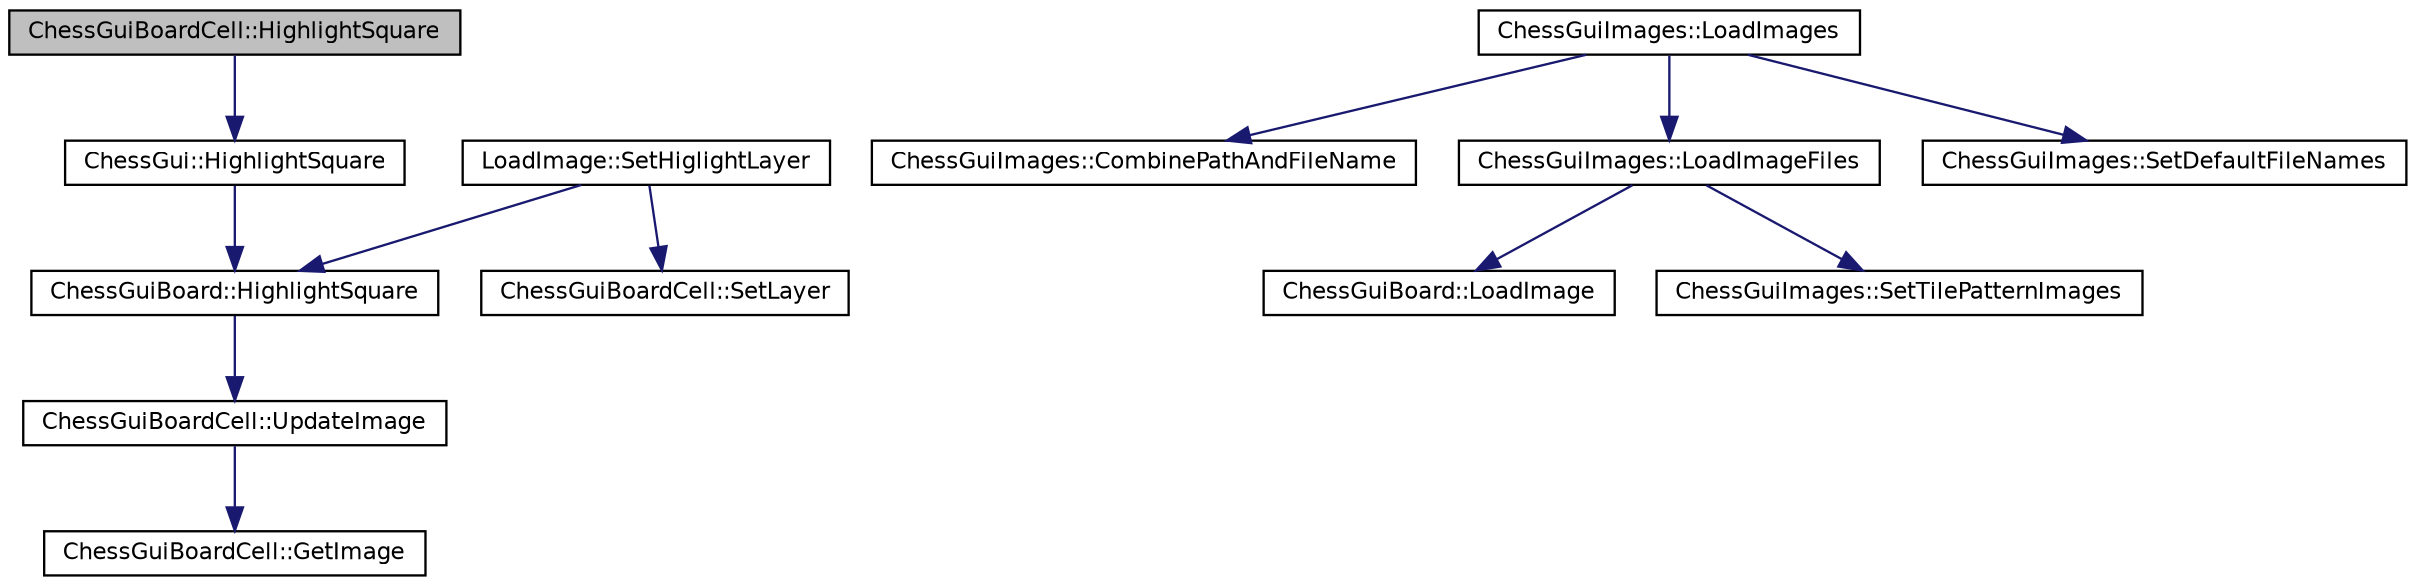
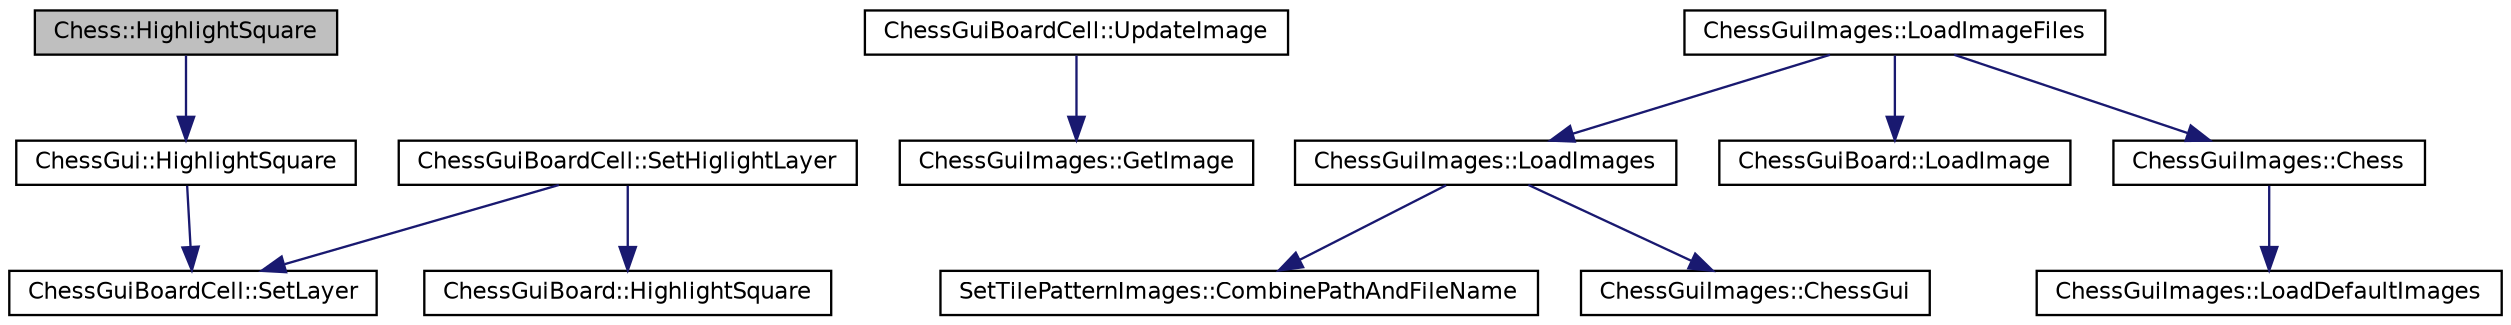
node "ChessGuiBoardCell::HighlightSquare": label "ChessGuiBoardCell::HighlightSquare" -> "Chess::HighlightSquare"
edge "ChessGuiImages::LoadImages" -> "ChessGuiImages::LoadImageFiles": reversed
node "LoadImage::SetHiglightLayer": label "LoadImage::SetHiglightLayer" -> "ChessGuiBoardCell::SetHiglightLayer"
node "ChessGuiImages::CombinePathAndFileName": label "ChessGuiImages::CombinePathAndFileName" -> "SetTilePatternImages::CombinePathAndFileName"
node "ChessGuiImages::SetDefaultFileNames": label "ChessGuiImages::SetDefaultFileNames" -> "ChessGuiImages::ChessGui"
edge "ChessGui::HighlightSquare" -> "ChessGuiBoard::HighlightSquare": now "ChessGui::HighlightSquare" -> "ChessGuiBoardCell::SetLayer"
node "ChessGuiImages::SetTilePatternImages": label "ChessGuiImages::SetTilePatternImages" -> "ChessGuiImages::Chess"
node "ChessGuiImages::LoadDefaultImages": added
edge "ChessGuiBoard::HighlightSquare" -> "ChessGuiBoardCell::UpdateImage": removed
node "ChessGuiBoardCell::GetImage": label "ChessGuiBoardCell::GetImage" -> "ChessGuiImages::GetImage"
